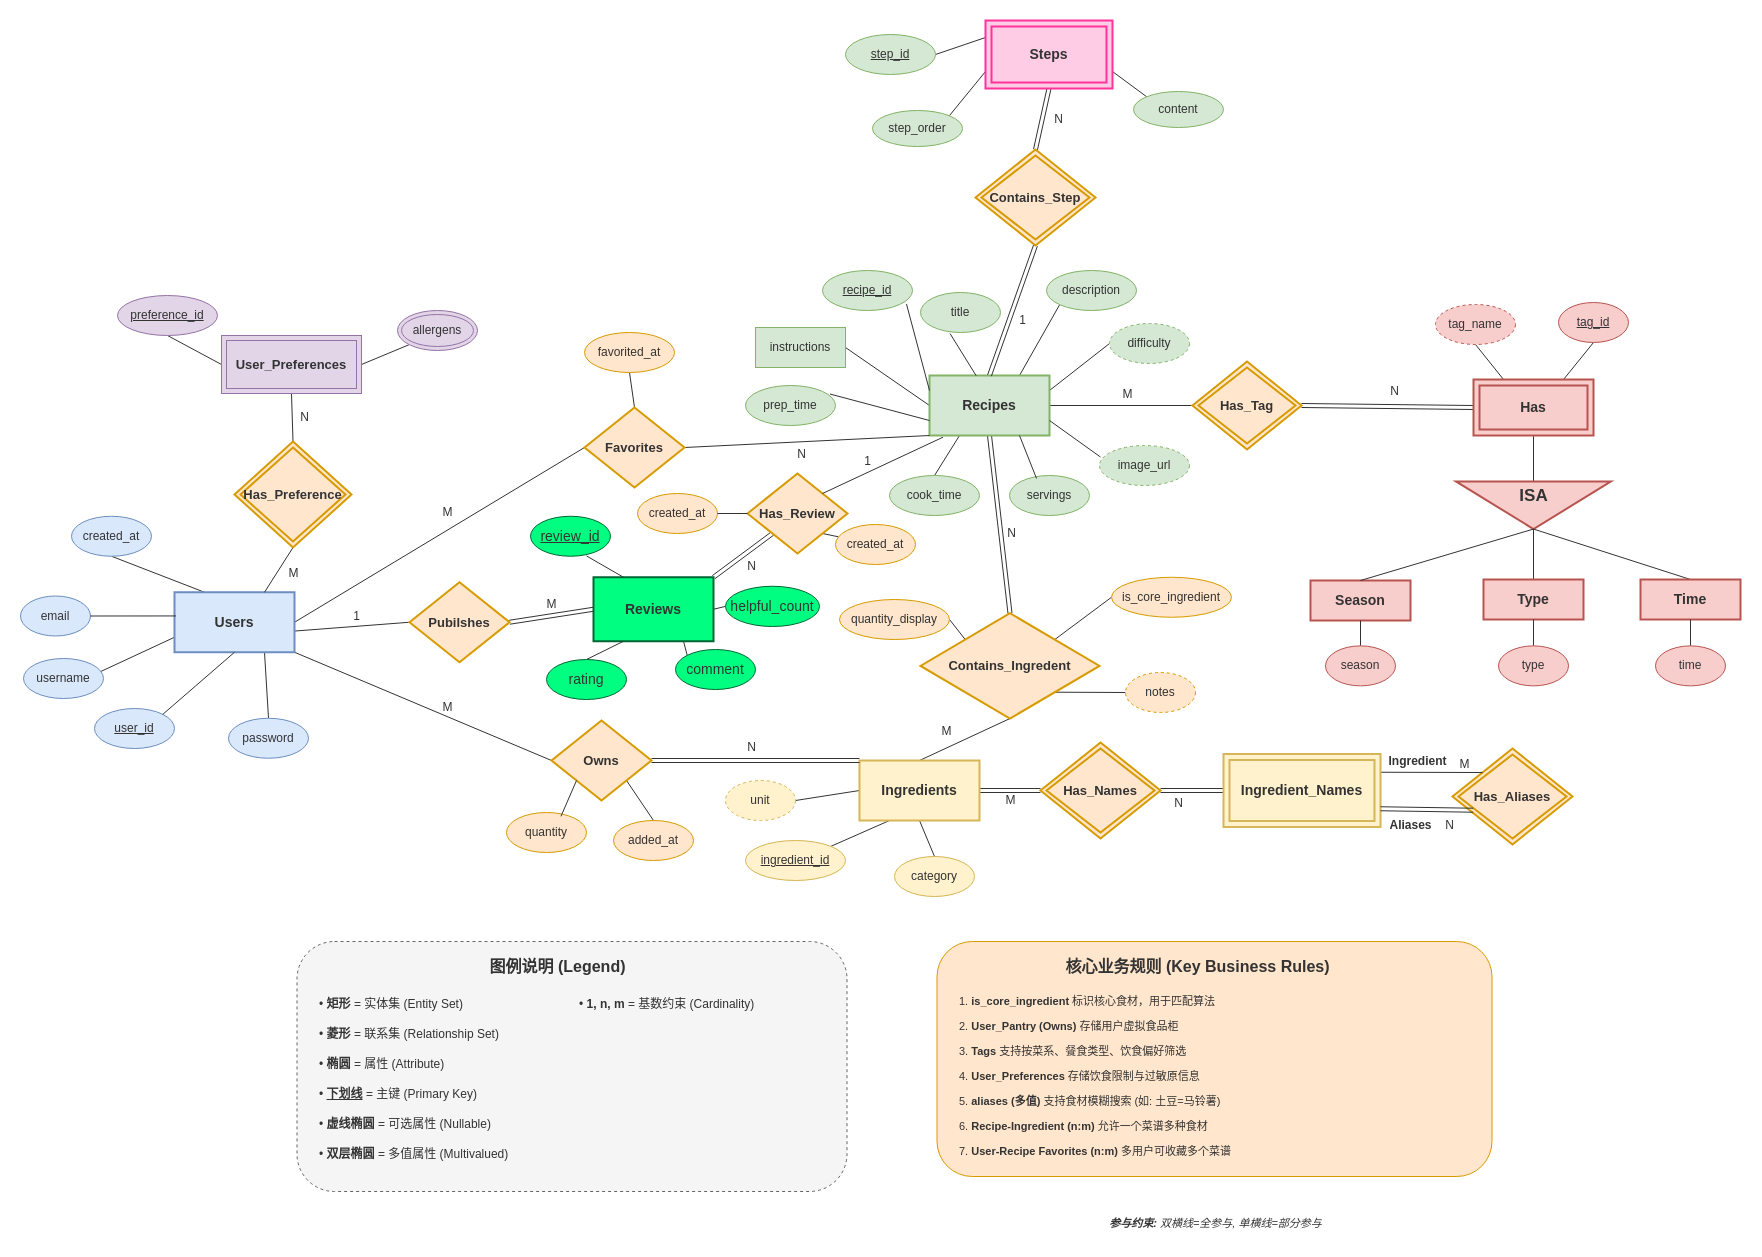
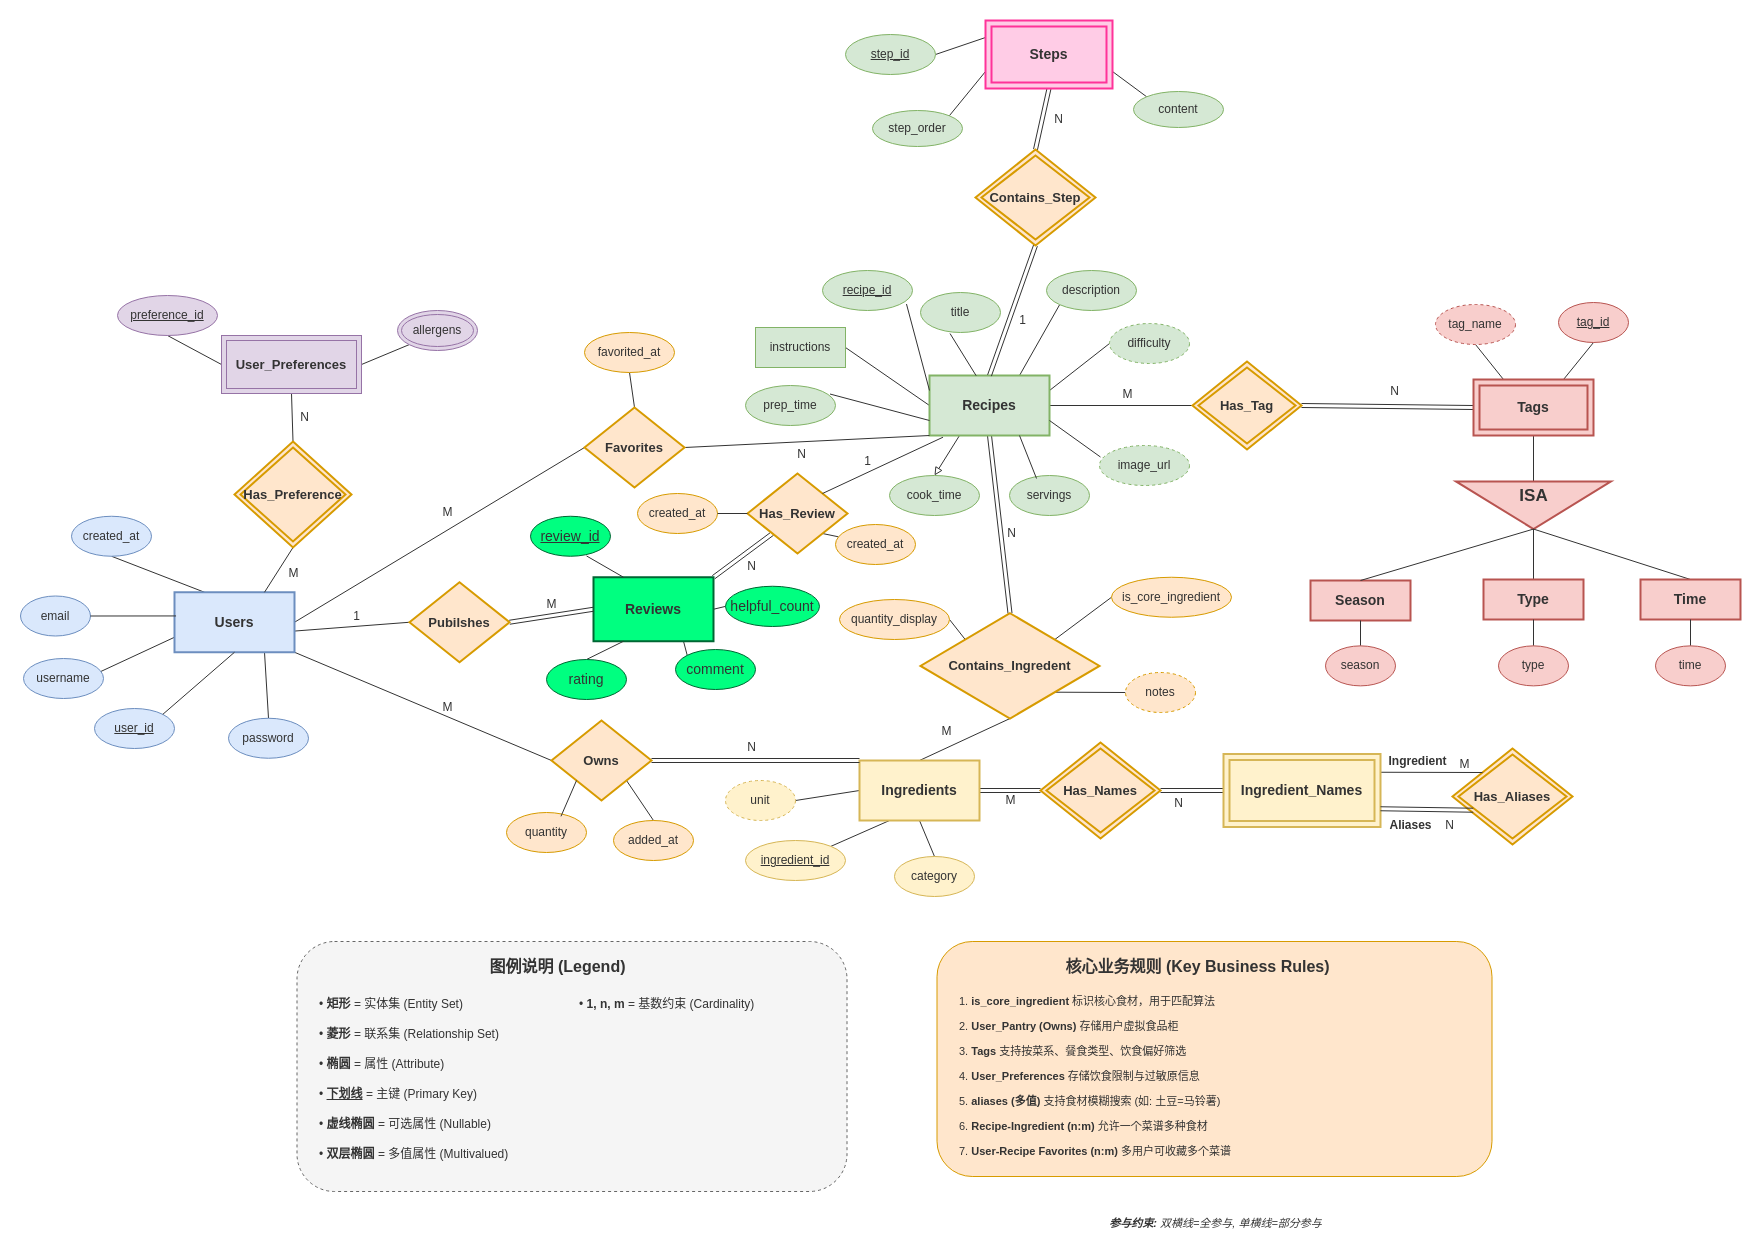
node "Has": label "Has" -> "Tags"
edge "Recipes" -- "cook_time": arrowhead none -> block
